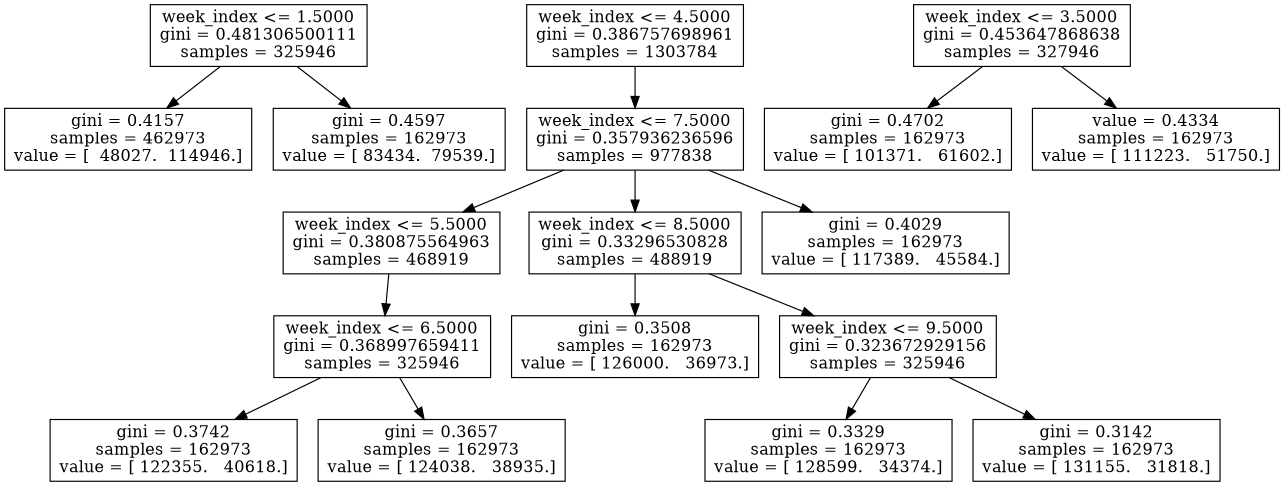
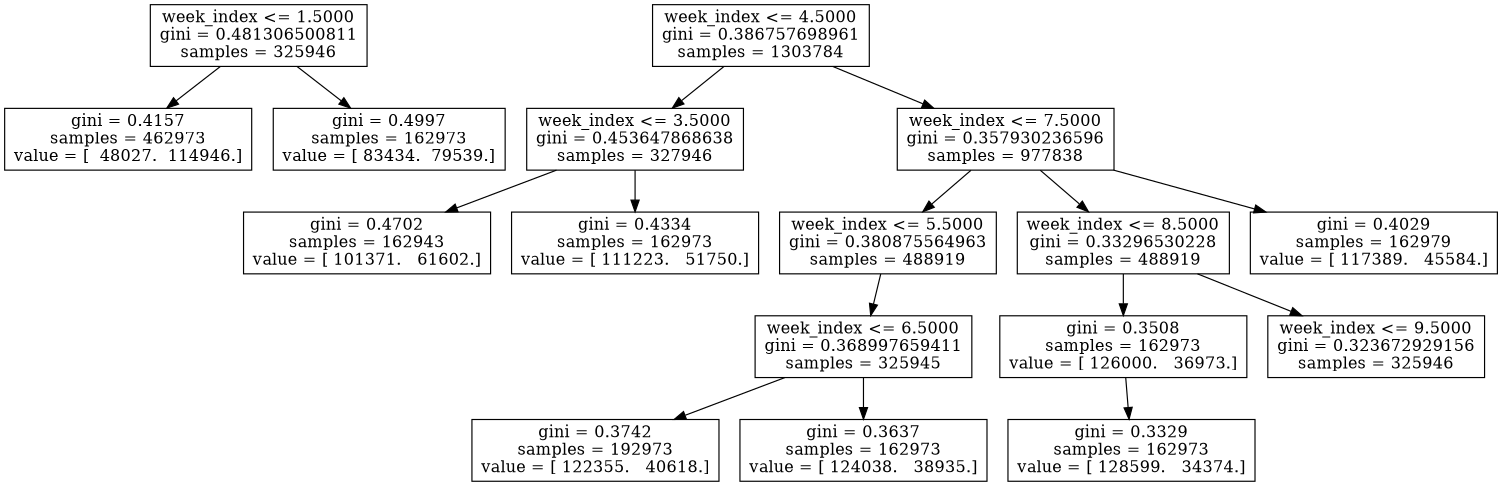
node "week_index <= 1.5000 gini = 0.481306500111 samples = 325946": label "week_index <= 1.5000 gini = 0.481306500111 samples = 325946" -> "week_index <= 1.5000 gini = 0.481306500811 samples = 325946"
edge "week_index <= 4.5000 gini = 0.386757698961 samples = 1303784" -> "week_index <= 3.5000 gini = 0.453647868638 samples = 327946": added
node "gini = 0.4597 samples = 162973 value = [ 83434.  79539.]": label "gini = 0.4597 samples = 162973 value = [ 83434.  79539.]" -> "gini = 0.4997 samples = 162973 value = [ 83434.  79539.]"
node "week_index <= 7.5000 gini = 0.357936236596 samples = 977838": label "week_index <= 7.5000 gini = 0.357936236596 samples = 977838" -> "week_index <= 7.5000 gini = 0.357930236596 samples = 977838"
node "gini = 0.4702 samples = 162973 value = [ 101371.   61602.]": label "gini = 0.4702 samples = 162973 value = [ 101371.   61602.]" -> "gini = 0.4702 samples = 162943 value = [ 101371.   61602.]"
node "value = 0.4334 samples = 162973 value = [ 111223.   51750.]": label "value = 0.4334 samples = 162973 value = [ 111223.   51750.]" -> "gini = 0.4334 samples = 162973 value = [ 111223.   51750.]"
node "week_index <= 5.5000 gini = 0.380875564963 samples = 468919": label "week_index <= 5.5000 gini = 0.380875564963 samples = 468919" -> "week_index <= 5.5000 gini = 0.380875564963 samples = 488919"
node "week_index <= 8.5000 gini = 0.33296530828 samples = 488919": label "week_index <= 8.5000 gini = 0.33296530828 samples = 488919" -> "week_index <= 8.5000 gini = 0.33296530228 samples = 488919"
node "gini = 0.4029 samples = 162973 value = [ 117389.   45584.]": label "gini = 0.4029 samples = 162973 value = [ 117389.   45584.]" -> "gini = 0.4029 samples = 162979 value = [ 117389.   45584.]"
node "week_index <= 6.5000 gini = 0.368997659411 samples = 325946": label "week_index <= 6.5000 gini = 0.368997659411 samples = 325946" -> "week_index <= 6.5000 gini = 0.368997659411 samples = 325945"
edge "week_index <= 9.5000 gini = 0.323672929156 samples = 325946" -> "gini = 0.3329 samples = 162973 value = [ 128599.   34374.]": now "gini = 0.3508 samples = 162973 value = [ 126000.   36973.]" -> "gini = 0.3329 samples = 162973 value = [ 128599.   34374.]"
node "gini = 0.3742 samples = 162973 value = [ 122355.   40618.]": label "gini = 0.3742 samples = 162973 value = [ 122355.   40618.]" -> "gini = 0.3742 samples = 192973 value = [ 122355.   40618.]"
node "gini = 0.3657 samples = 162973 value = [ 124038.   38935.]": label "gini = 0.3657 samples = 162973 value = [ 124038.   38935.]" -> "gini = 0.3637 samples = 162973 value = [ 124038.   38935.]"
node "gini = 0.3142 samples = 162973 value = [ 131155.   31818.]": removed
